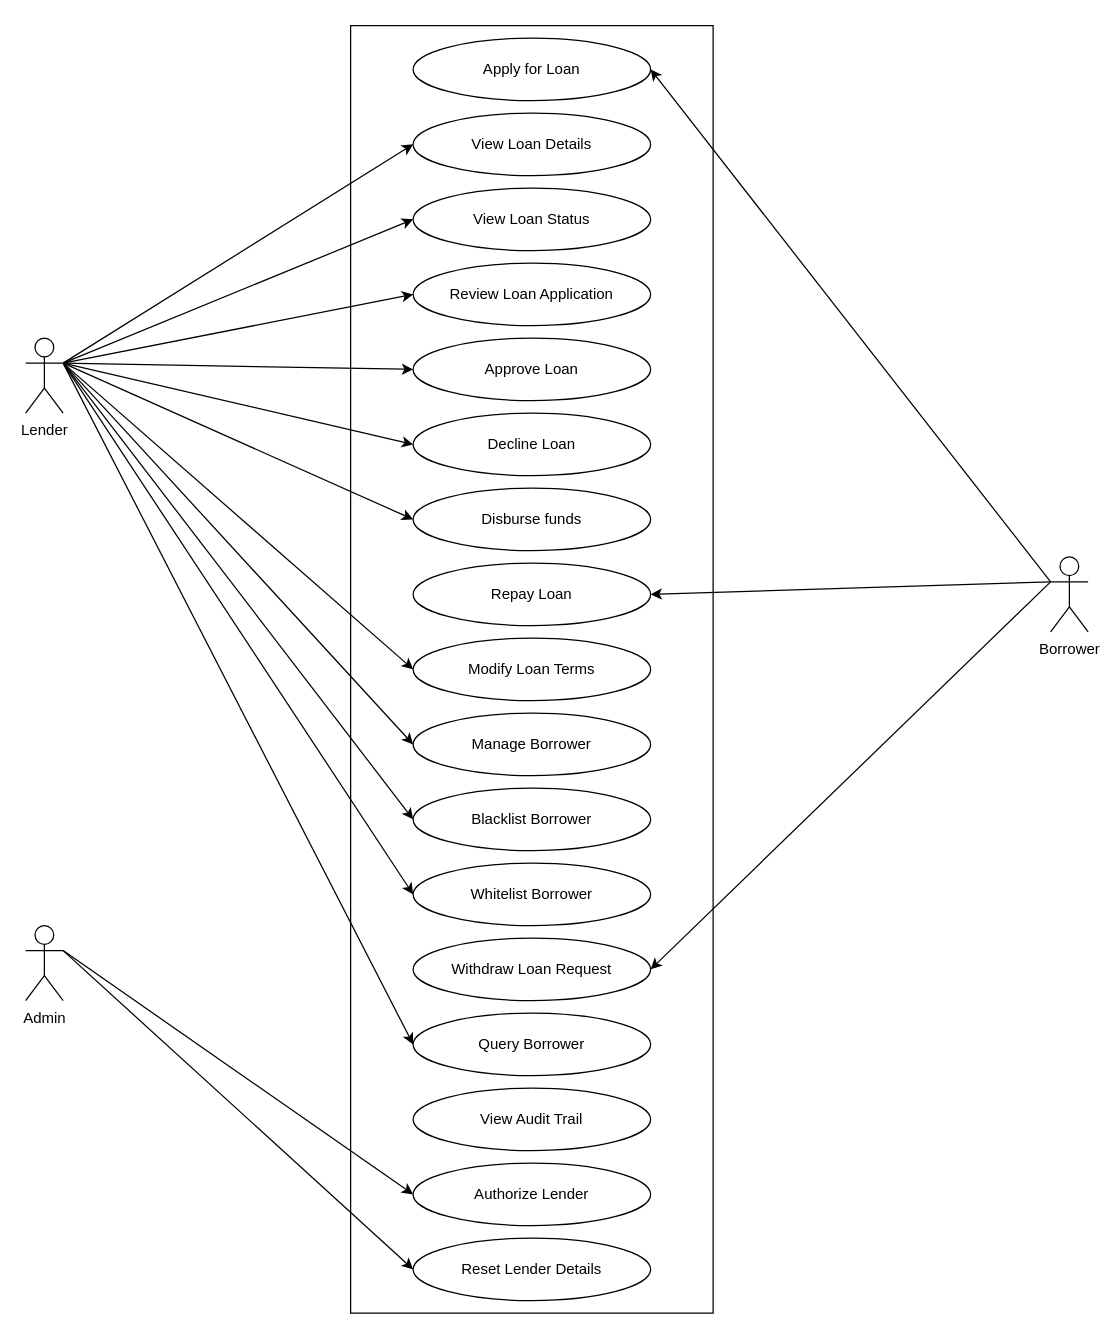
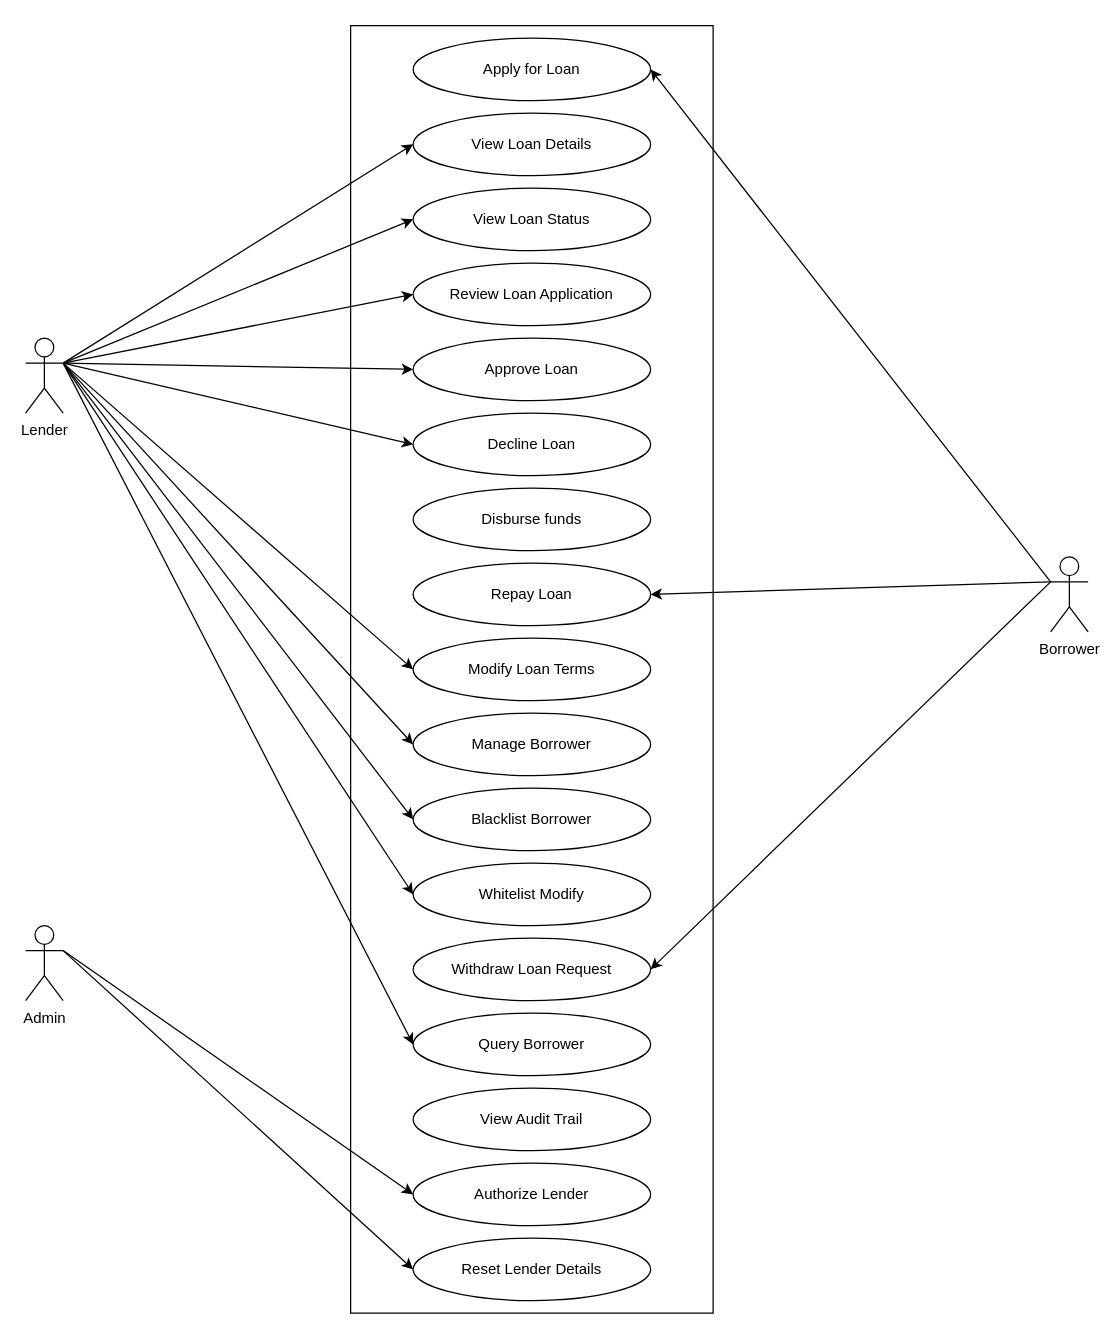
edge "Lender" -> "Disburse funds": removed
node "Whitelist Borrower": label "Whitelist Borrower" -> "Whitelist Modify"
